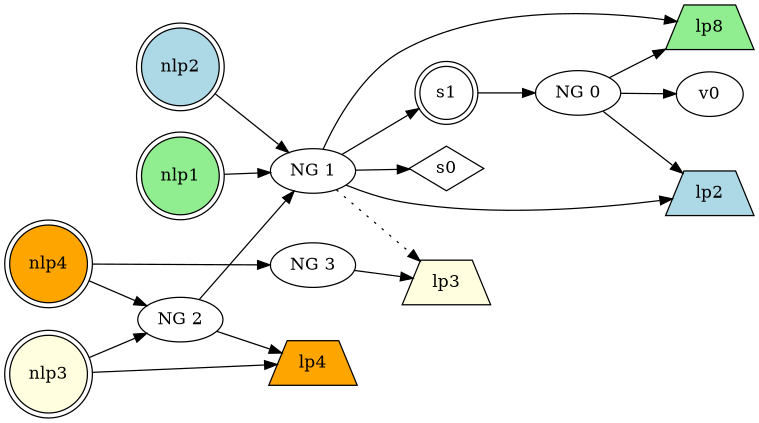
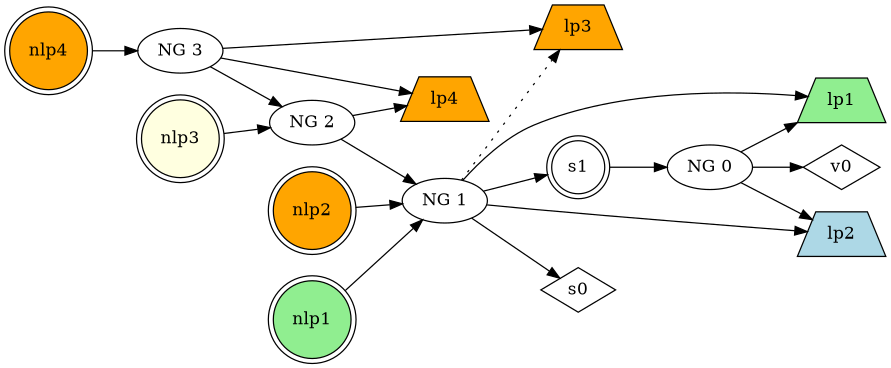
node "lp8": label "lp8" -> "lp1"
node "nlp2": fillcolor lightblue -> orange
node "v0": shape ellipse -> diamond
node "lp3": fillcolor lightyellow -> orange
edge "nlp4" -> "NG 2": now "NG 3" -> "NG 2"
edge "nlp3" -> "lp4": now "NG 3" -> "lp4"
